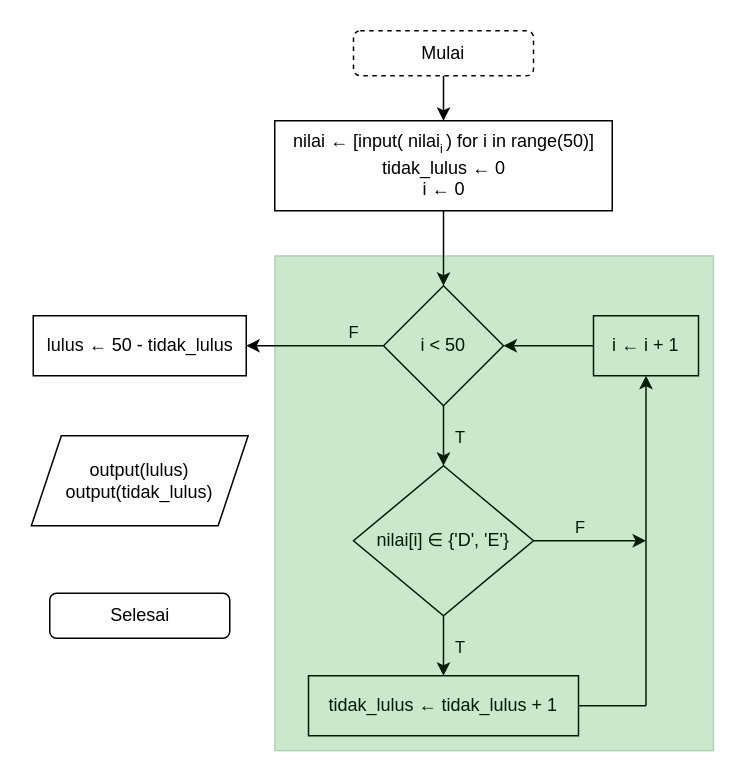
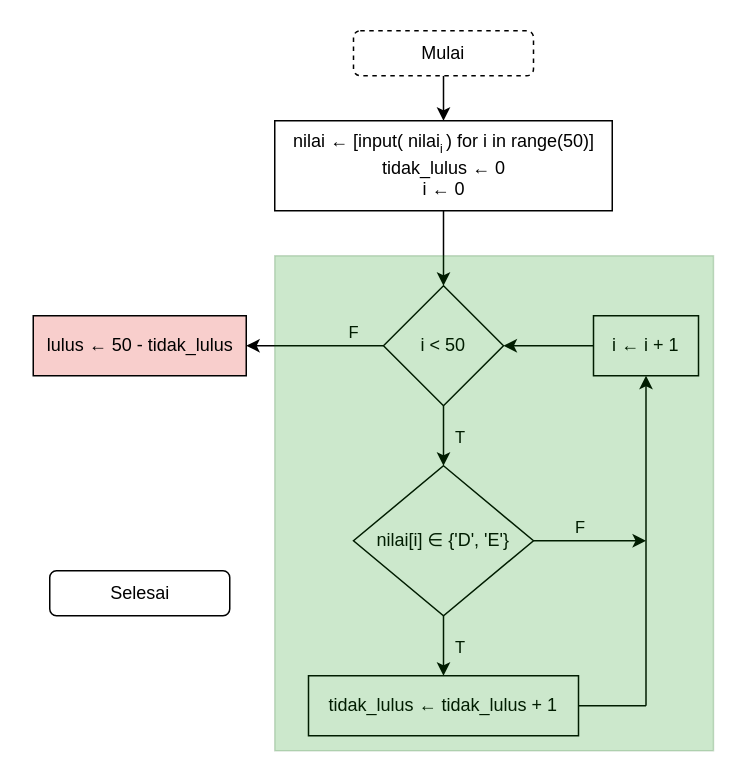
node "lulus ← 50 - tidak_lulus": fillcolor #ffffff -> #f8cecc
node "output(lulus) output(tidak_lulus)": removed
node "Selesai": moved (140, 616) -> (140, 593)
